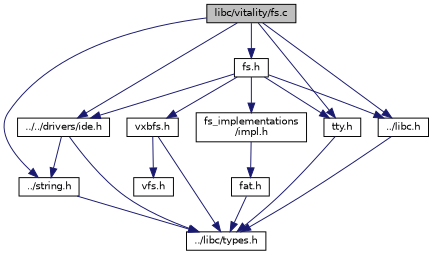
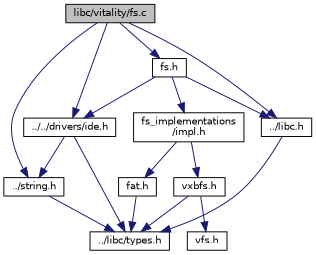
edge "fs.h" -> "vxbfs.h": now "fs_implementations /impl.h" -> "vxbfs.h"
node "tty.h": removed
